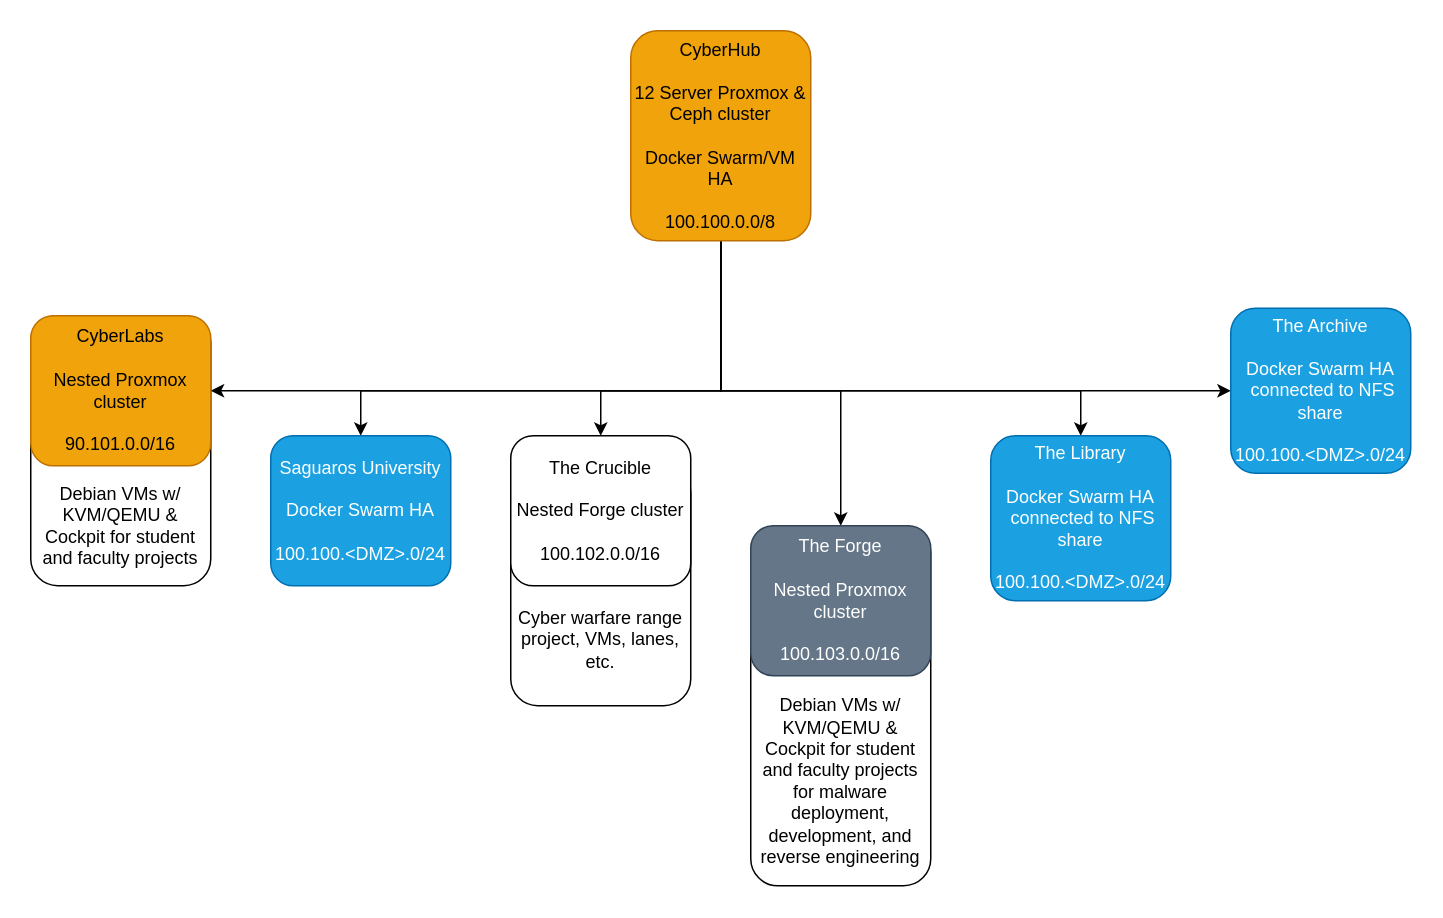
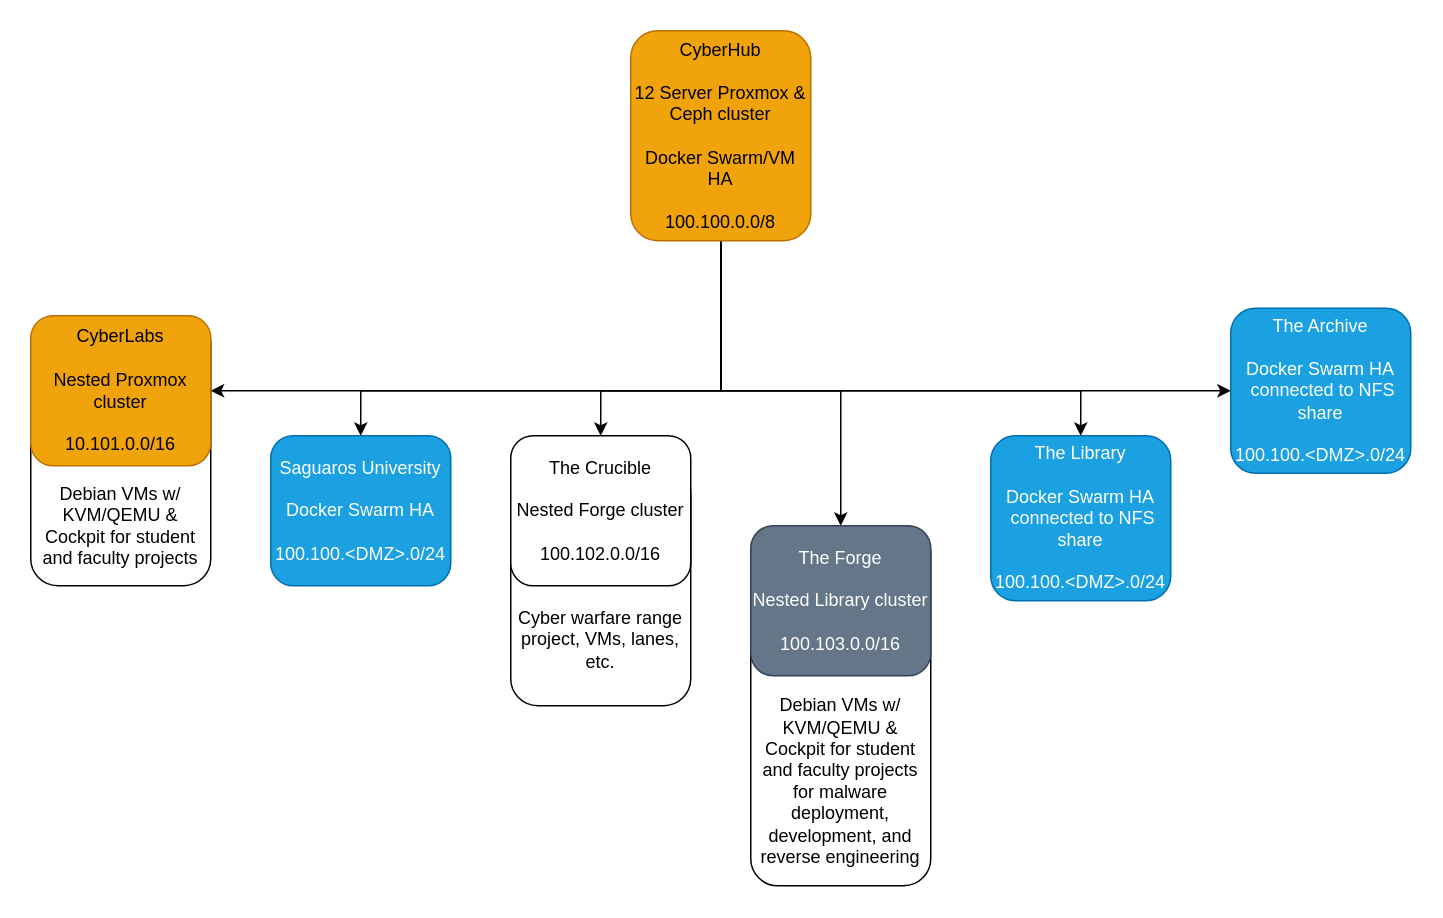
node "CyberLabs Nested Proxmox cluster 90.101.0.0/16": label "CyberLabs Nested Proxmox cluster 90.101.0.0/16" -> "CyberLabs Nested Proxmox cluster 10.101.0.0/16"
node "The Forge Nested Proxmox cluster 100.103.0.0/16": label "The Forge Nested Proxmox cluster 100.103.0.0/16" -> "The Forge Nested Library cluster 100.103.0.0/16"
